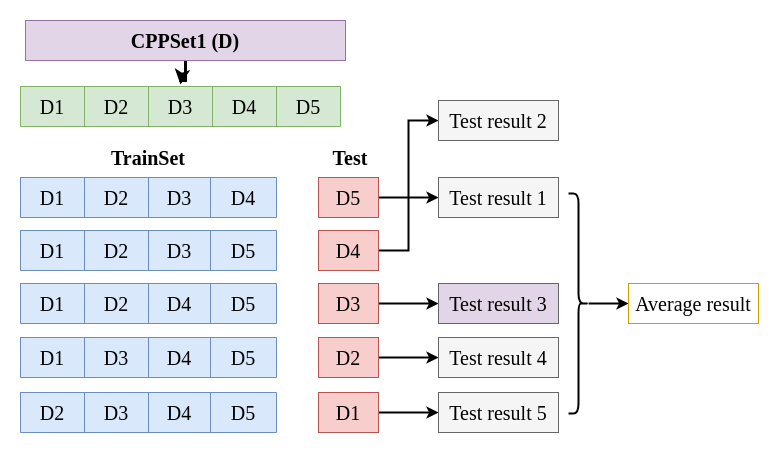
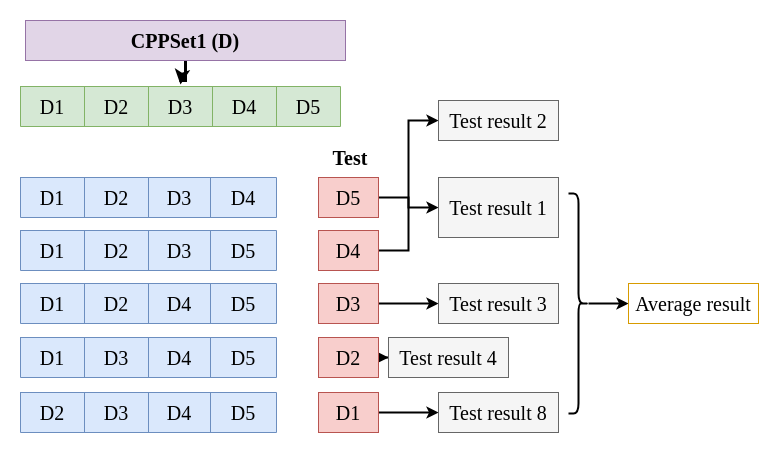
node "TrainSet": removed
node "Test result 1": size 120x40 -> 120x60
node "Test result 3": fillcolor #e1d5e7 -> #f5f5f5
node "Test result 4": moved (499, 358) -> (449, 358)
node "Test result 5": label "Test result 5" -> "Test result 8"
